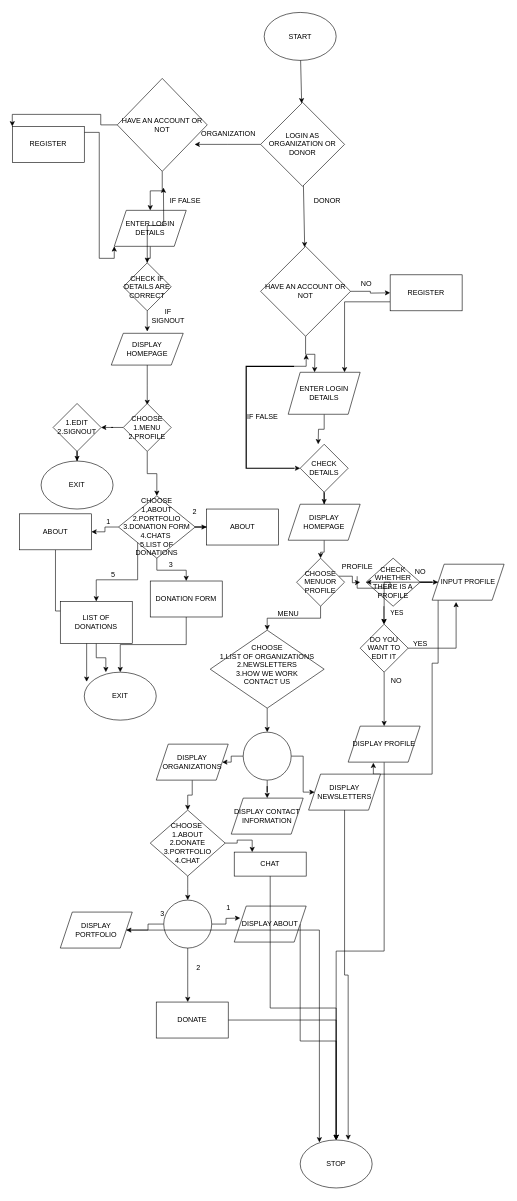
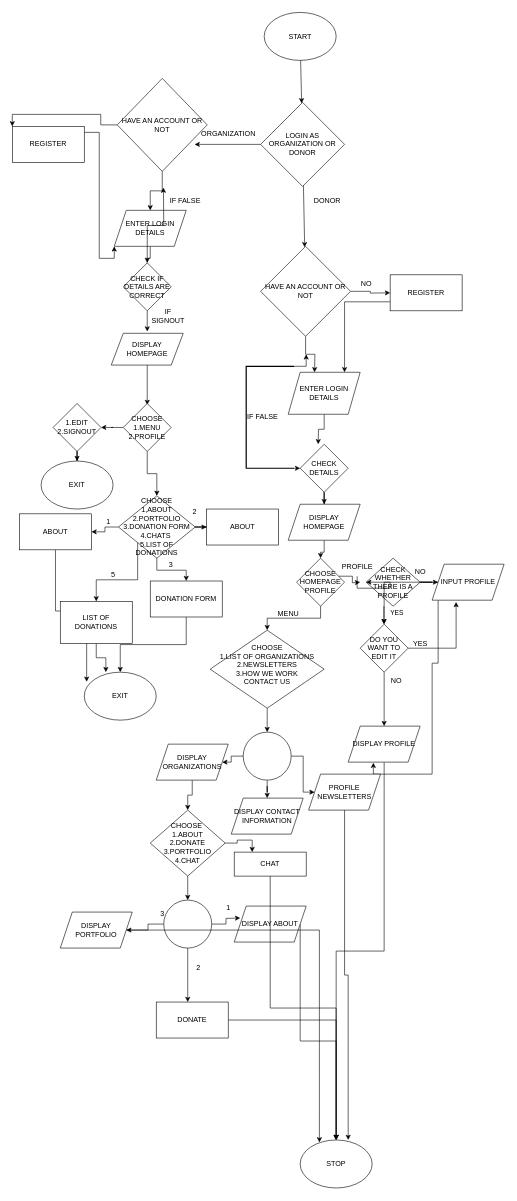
node "CHOOSE MENUOR PROFILE": label "CHOOSE MENUOR PROFILE" -> "CHOOSE HOMEPAGE PROFILE"
node "DISPLAY NEWSLETTERS": label "DISPLAY NEWSLETTERS" -> "PROFILE NEWSLETTERS"
